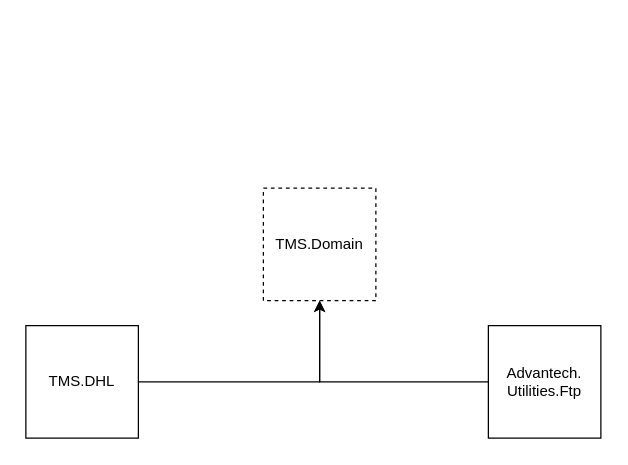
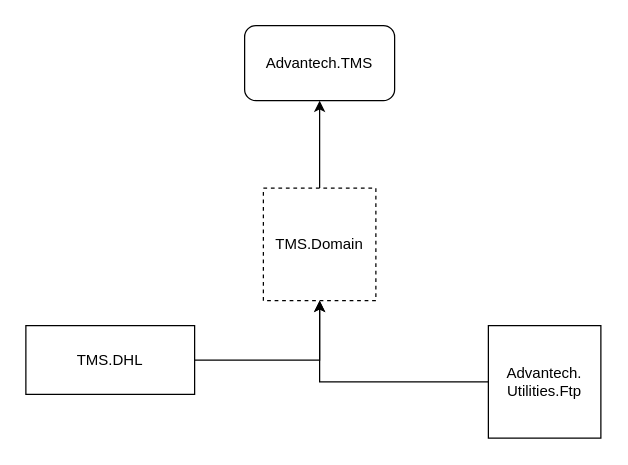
node "Advantech.TMS": added
edge "TMS.Domain" -> "Advantech.TMS": added
node "TMS.DHL": size 113x113 -> 169x69
